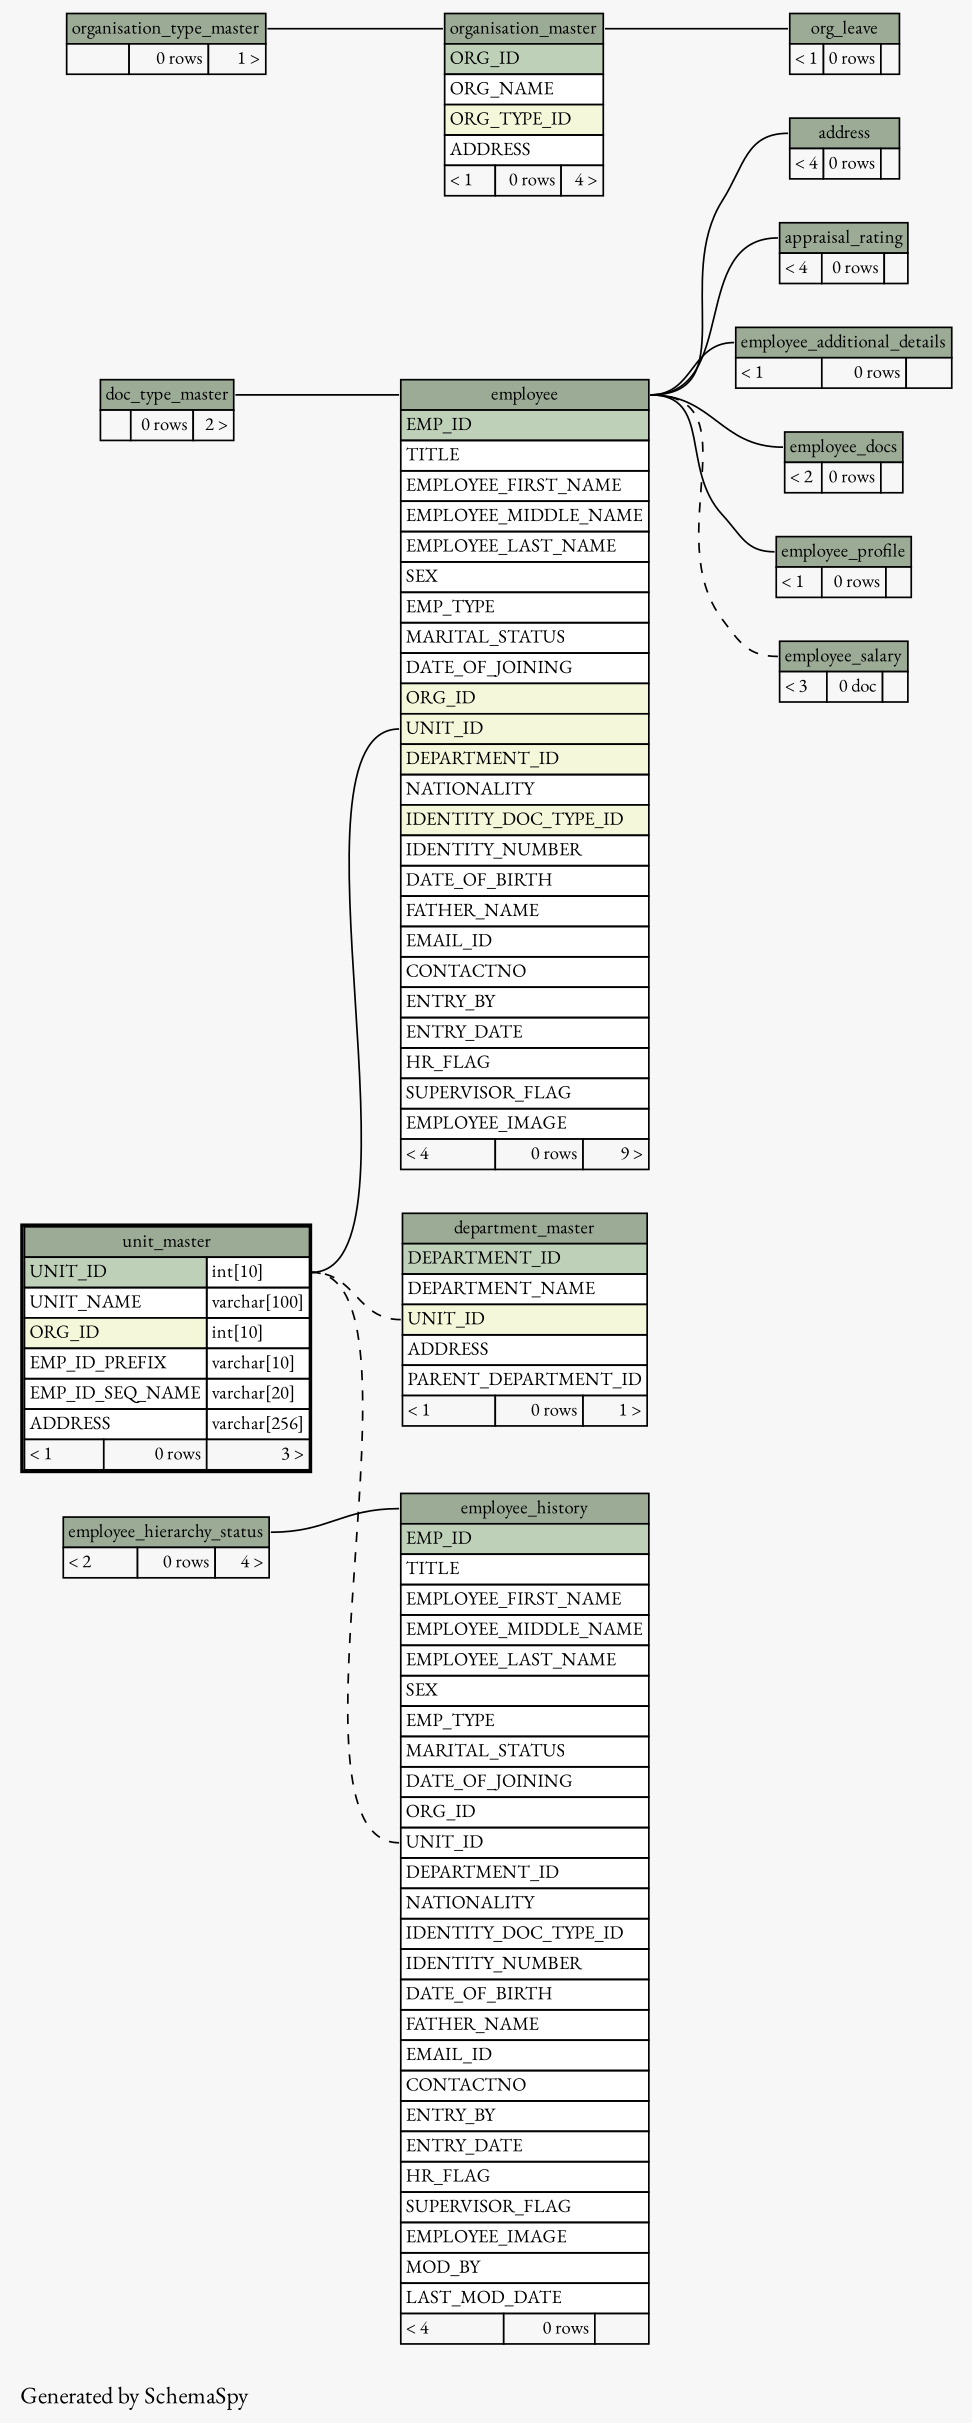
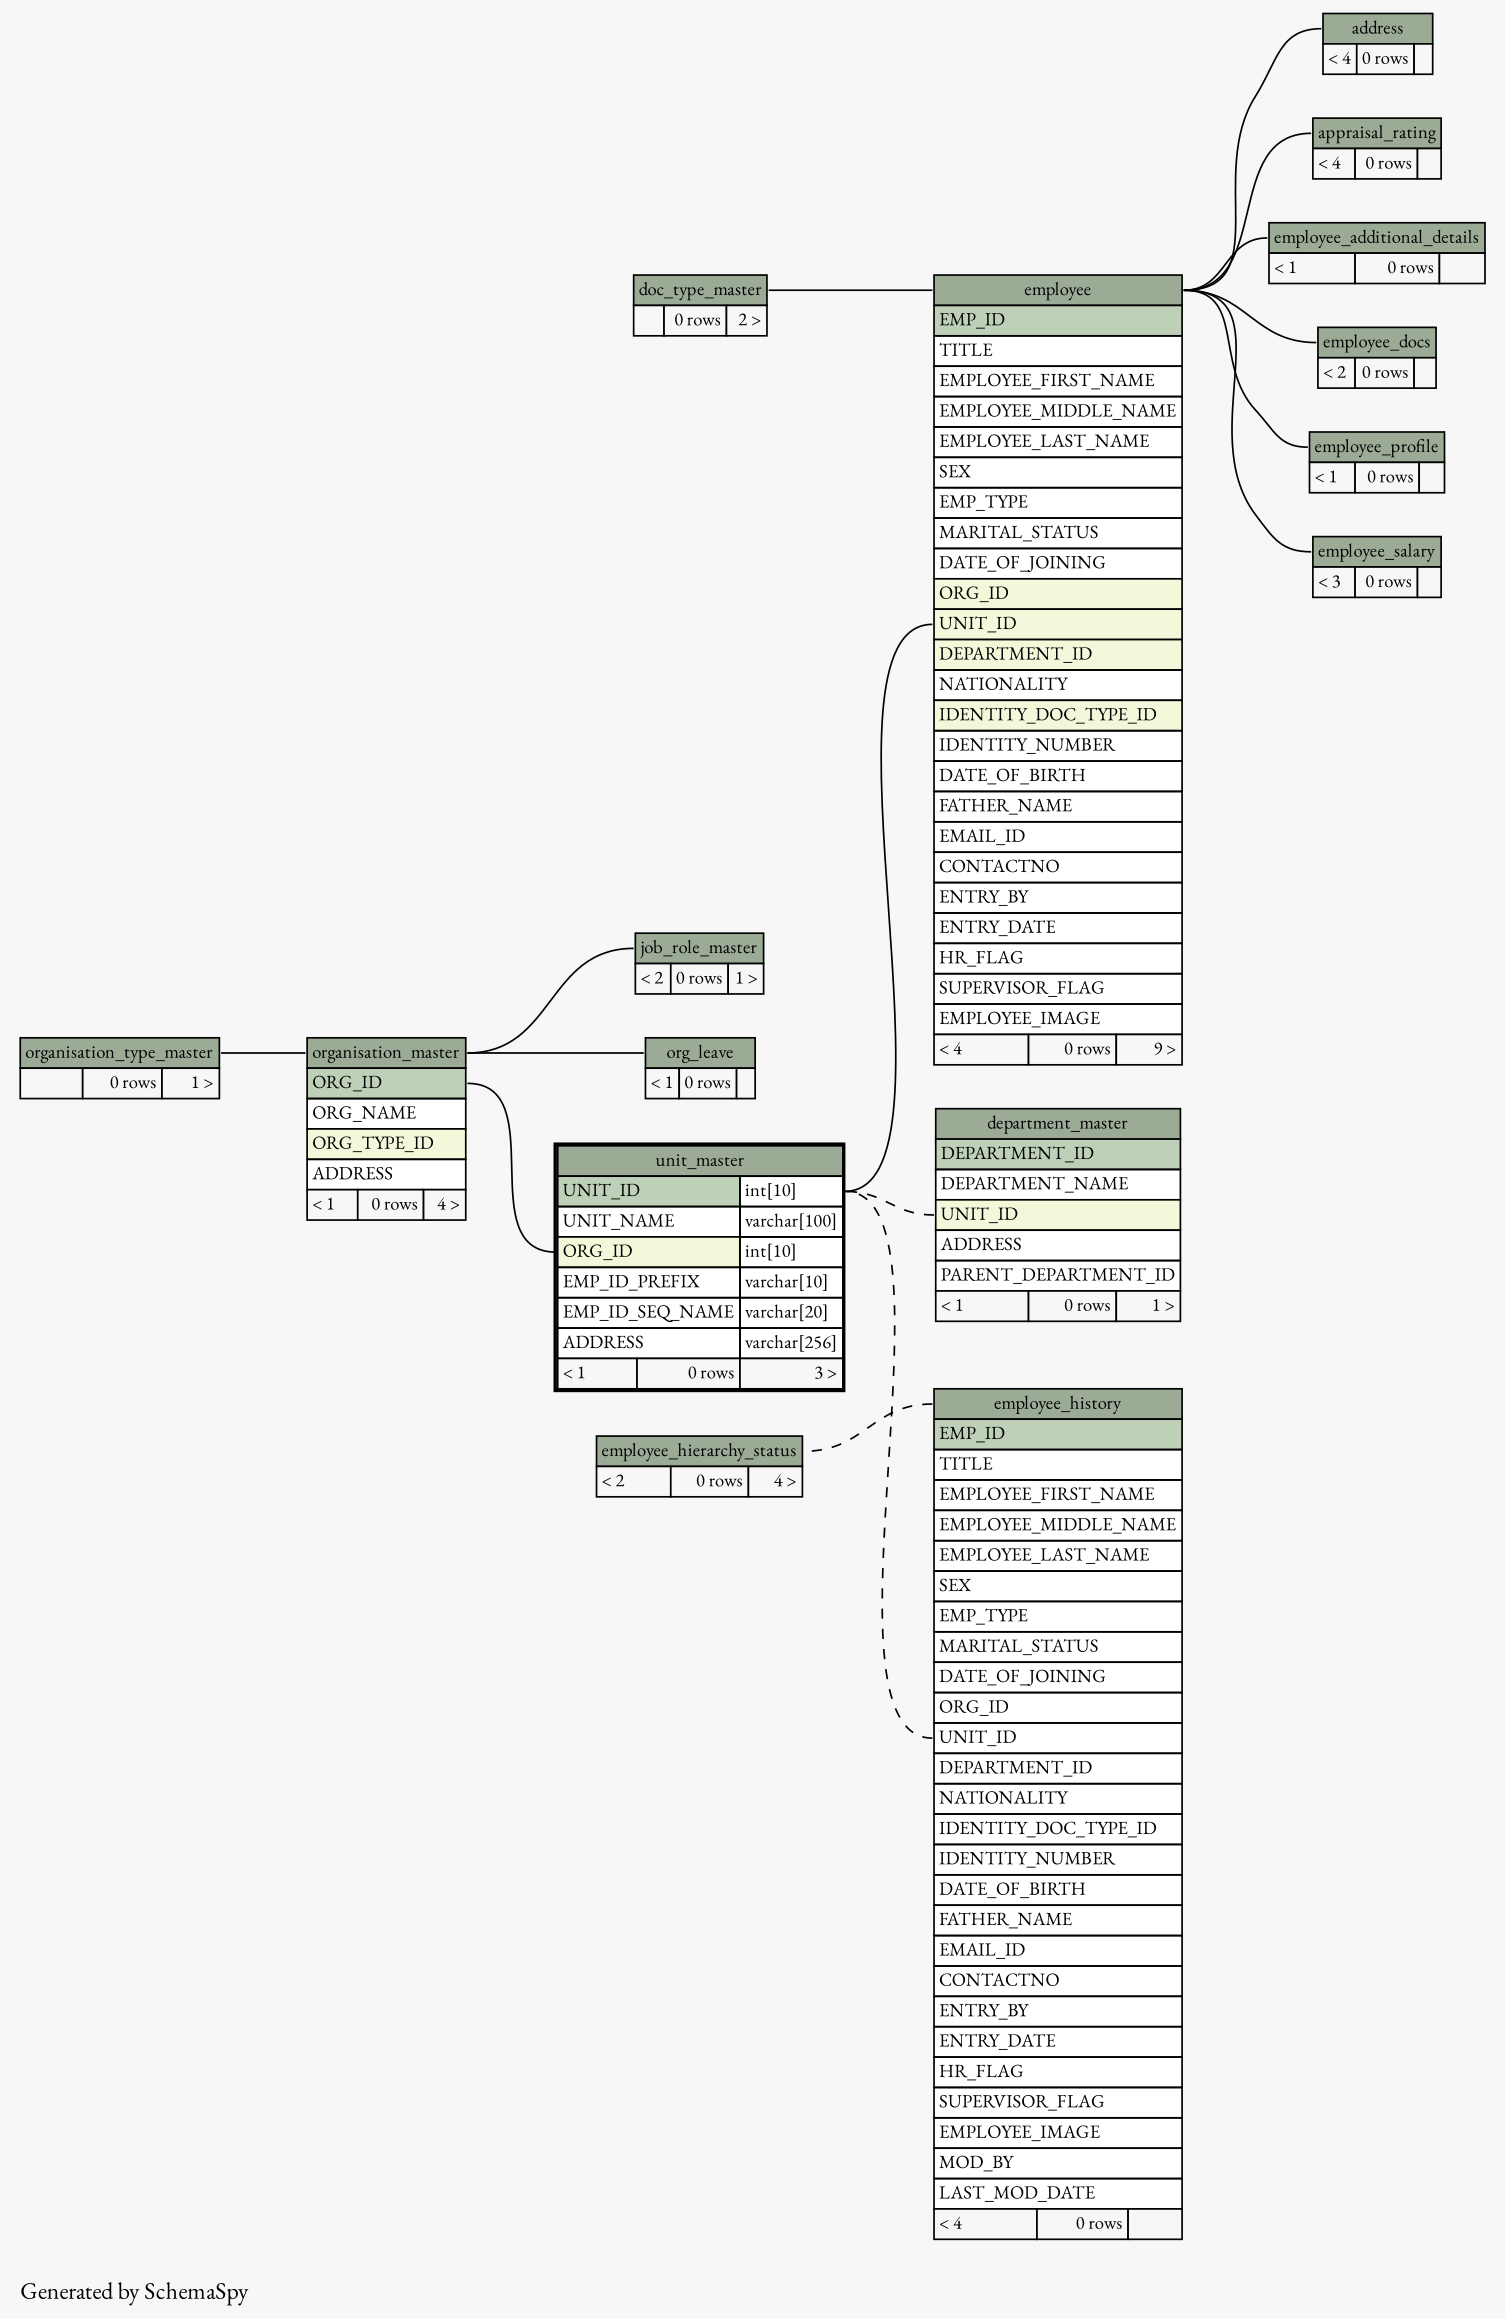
edge "employee_salary" -- "employee": style dashed -> solid
node "employee_salary": text "0 doc" -> "0 rows"
node "job_role_master": added
edge "organisation_master" -- "unit_master": added
edge "employee_hierarchy_status" -- "employee_history": style solid -> dashed
